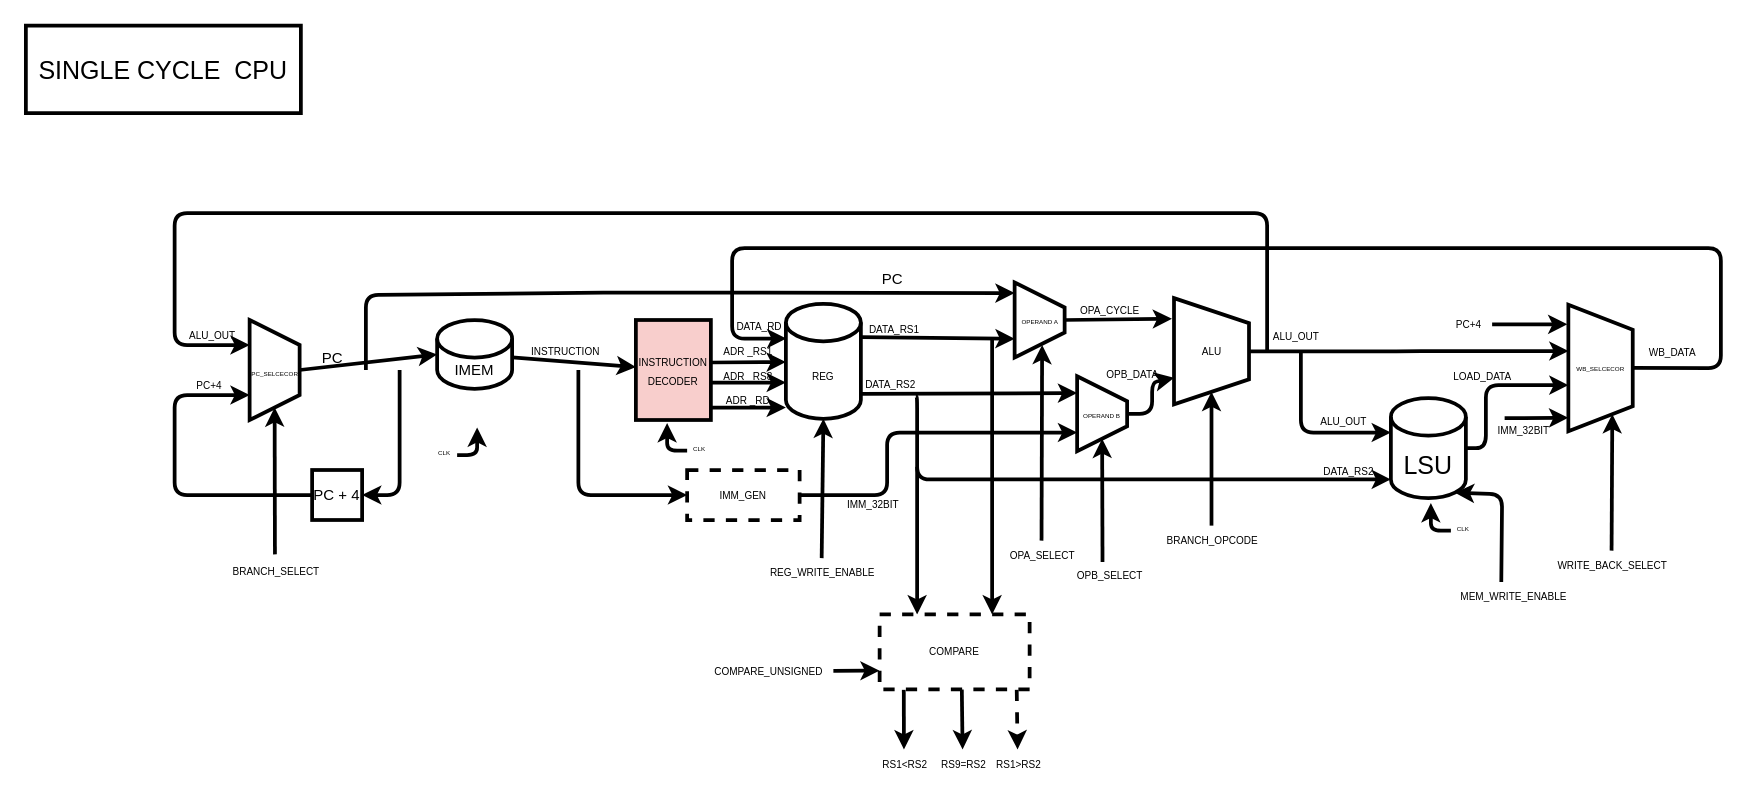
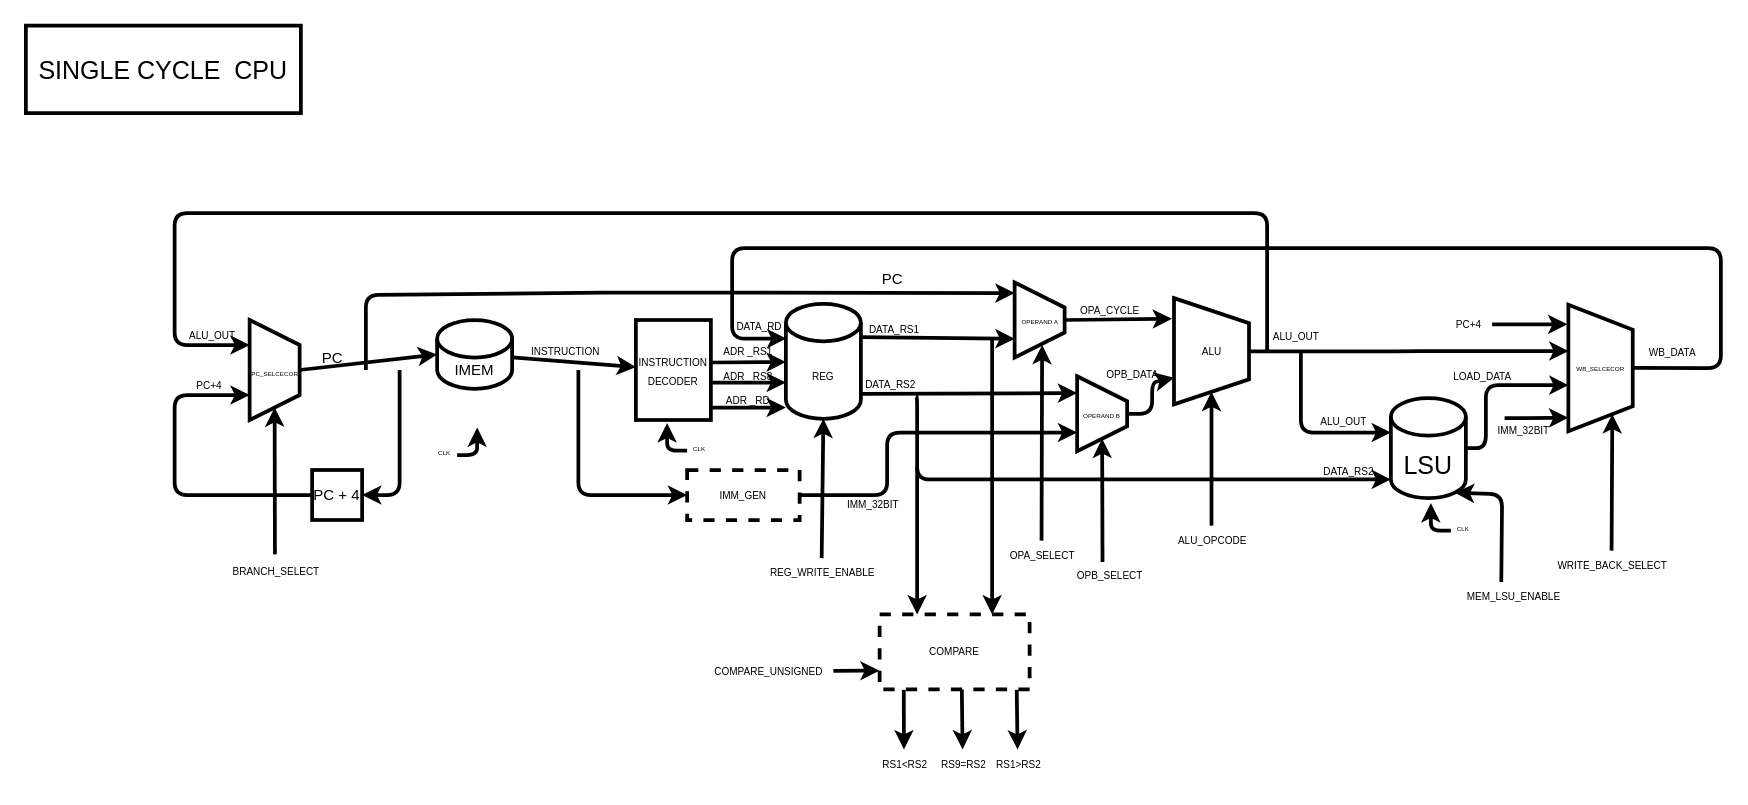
node "INSTRUCTION DECODER": fillcolor #f8cecc -> #ffffff
node "BRANCH_OPCODE": label "BRANCH_OPCODE" -> "ALU_OPCODE"
node "MEM_WRITE_ENABLE": label "MEM_WRITE_ENABLE" -> "MEM_LSU_ENABLE"
edge "COMPARE" -> "RS1>RS2": style dashed -> solid
